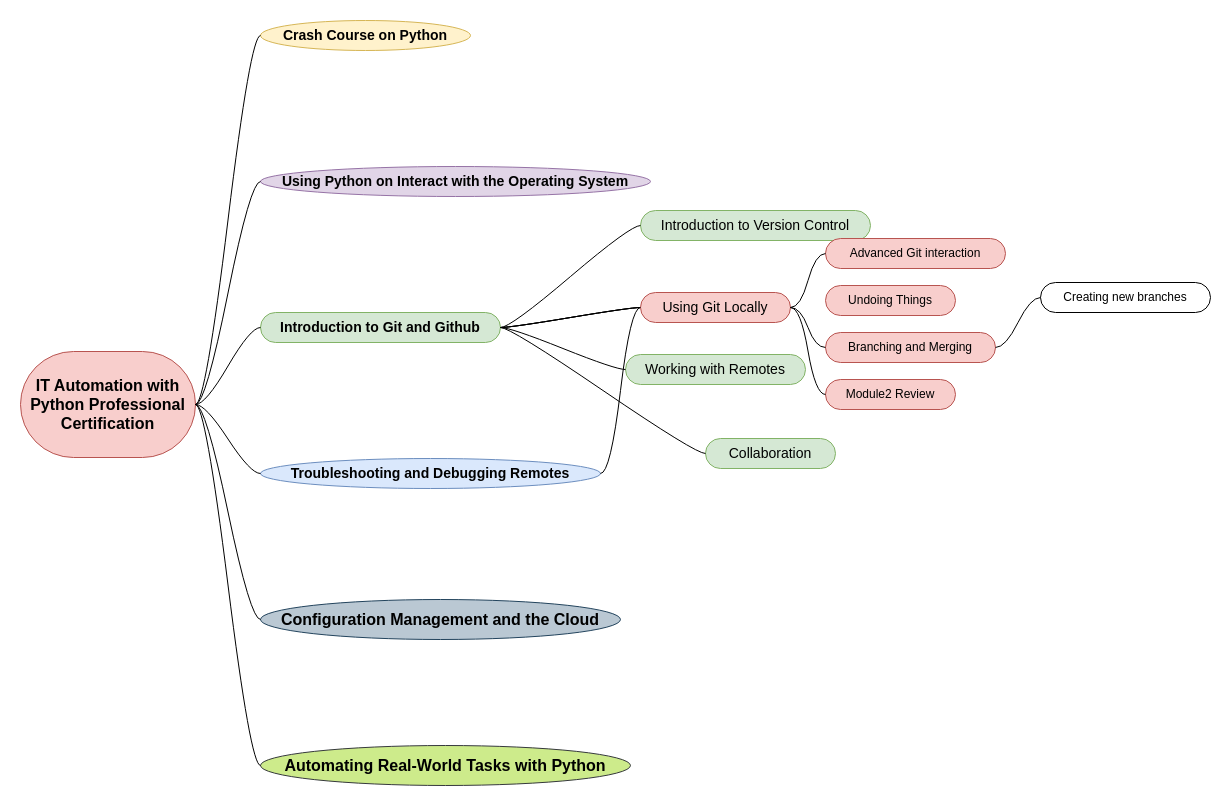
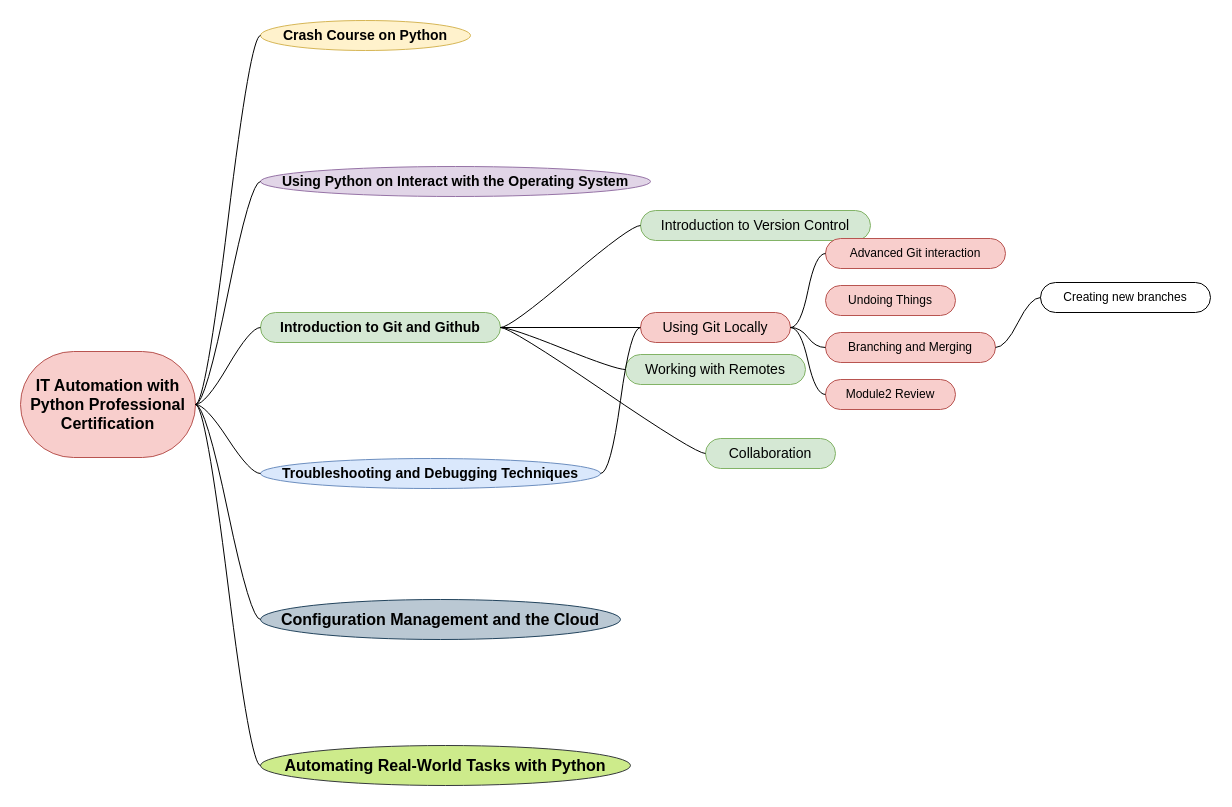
node "Using Git Locally": moved (716, 308) -> (716, 328)
node "Troubleshooting and Debugging Remotes": label "Troubleshooting and Debugging Remotes" -> "Troubleshooting and Debugging Techniques"
